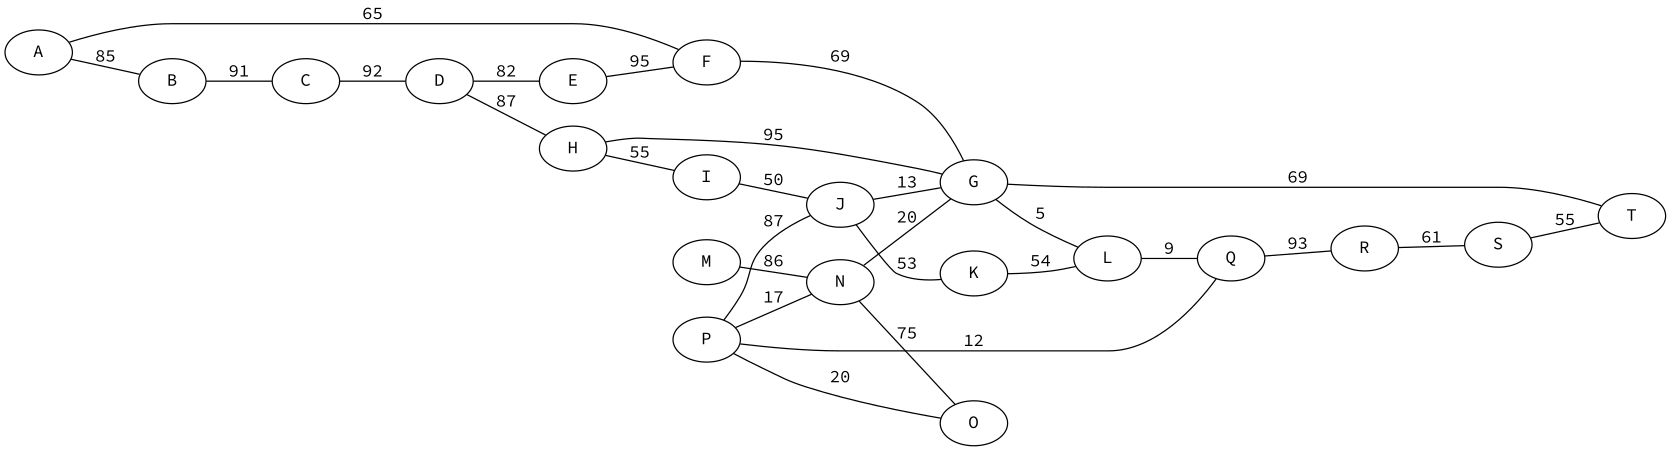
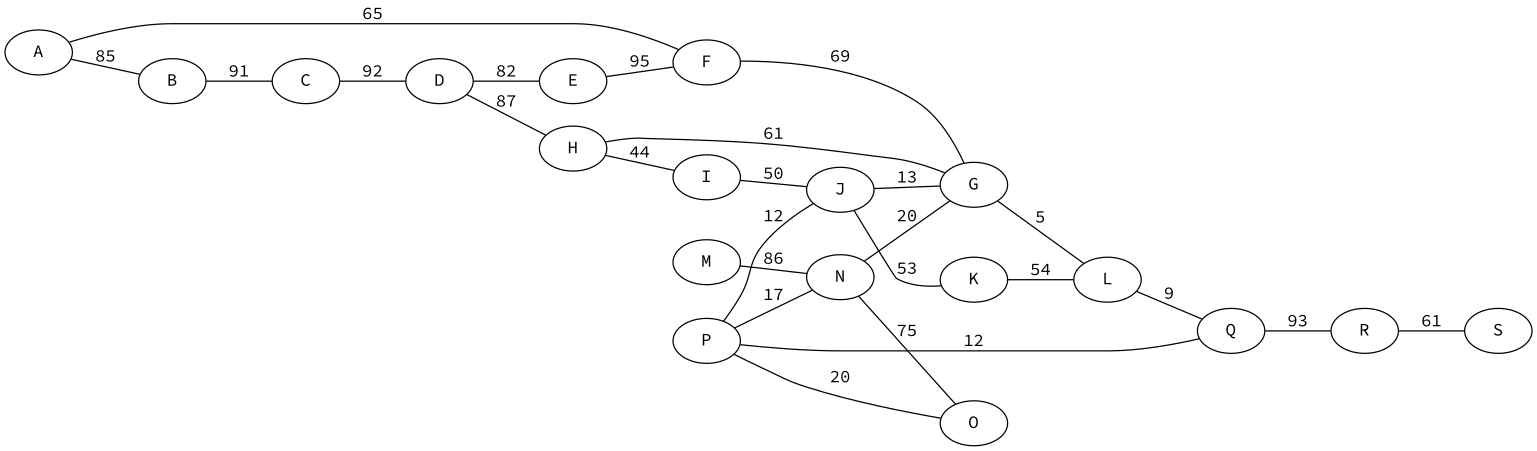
edge "H" -- "G": label "95" -> "61"
edge "H" -- "I": label "55" -> "44"
node "T": removed
edge "J" -- "P": label "87" -> "12"
